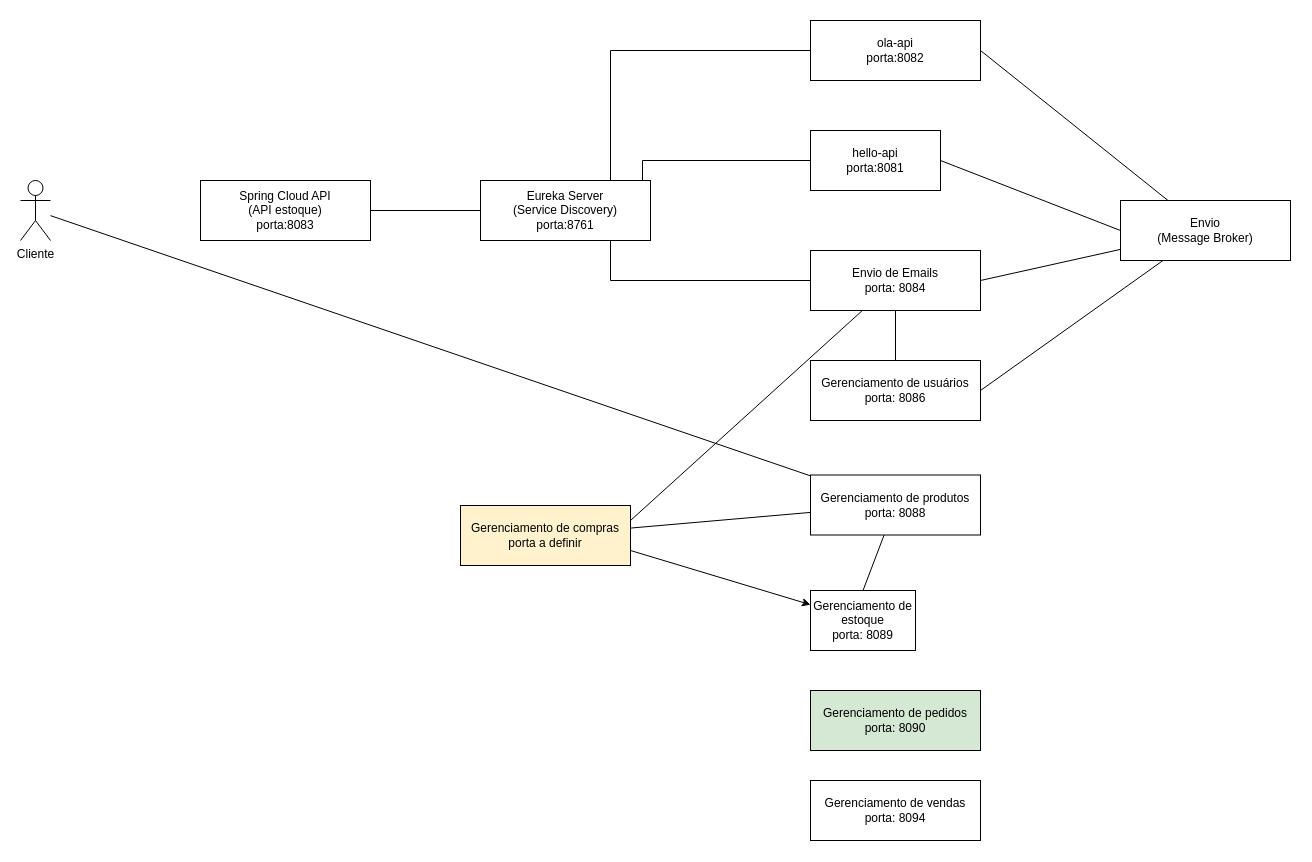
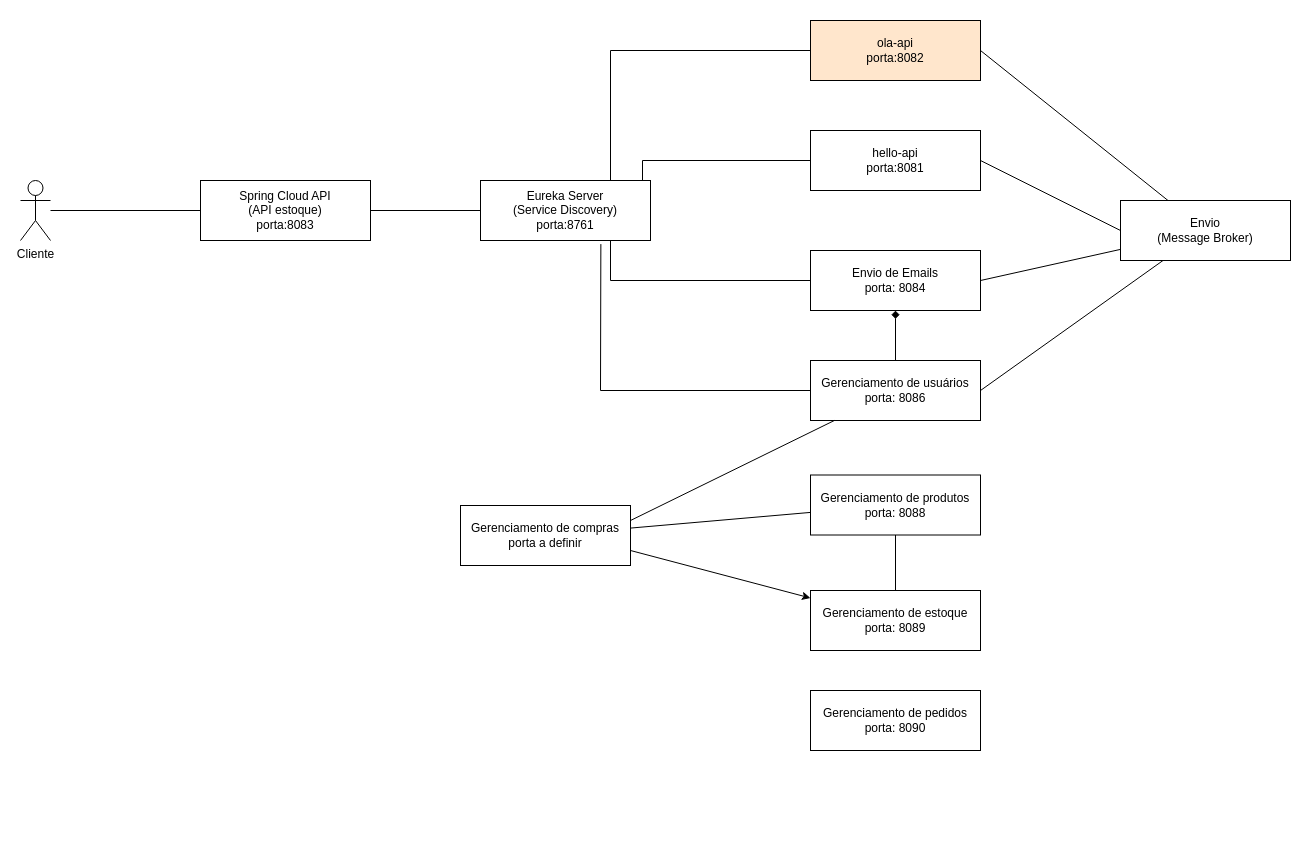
node "ola-api porta:8082": fillcolor #ffffff -> #ffe6cc
node "hello-api porta:8081": size 130x60 -> 170x60
edge "Envio de Emails porta: 8084" -- "Gerenciamento de usuários porta: 8086": arrowhead none -> diamond
edge "Cliente" -- "Gerenciamento de produtos porta: 8088": now "Cliente" -- "Spring Cloud API (API estoque) porta:8083"
edge "Eureka Server (Service Discovery) porta:8761" -- "Gerenciamento de usuários porta: 8086": added
edge "Envio de Emails porta: 8084" -- "Gerenciamento de compras porta a definir": now "Gerenciamento de usuários porta: 8086" -- "Gerenciamento de compras porta a definir"
node "Gerenciamento de compras porta a definir": fillcolor #fff2cc -> #ffffff
node "Gerenciamento de estoque porta: 8089": size 105x60 -> 170x60
node "Gerenciamento de pedidos porta: 8090": fillcolor #d5e8d4 -> #ffffff
node "Gerenciamento de vendas porta: 8094": removed
